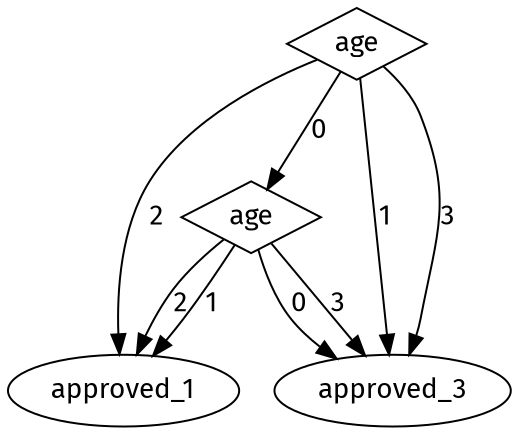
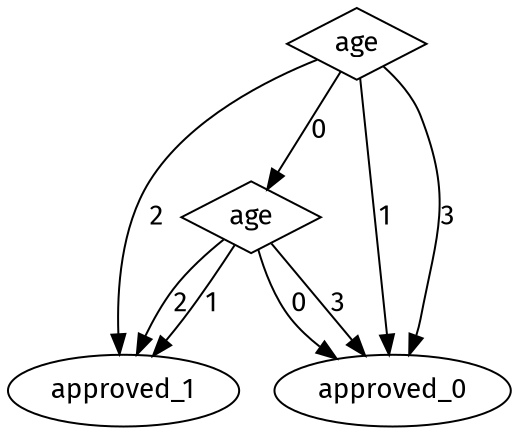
node "approved_3": label "approved_3" -> "approved_0"
